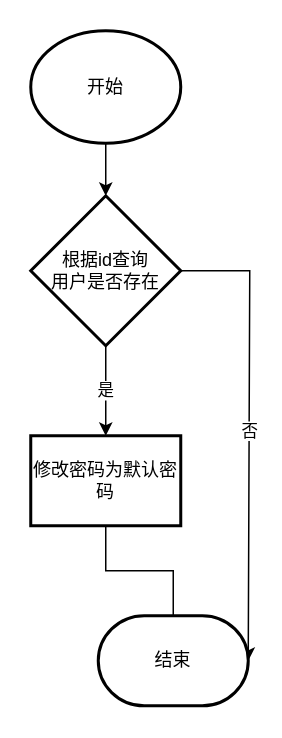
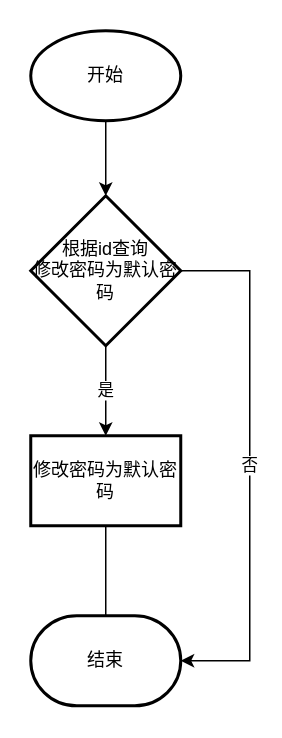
node "开始": size 150x113 -> 150x90
node "根据id查询 用户是否存在": label "根据id查询 用户是否存在" -> "根据id查询 修改密码为默认密码"
node "结束": moved (173, 661) -> (106, 661)
